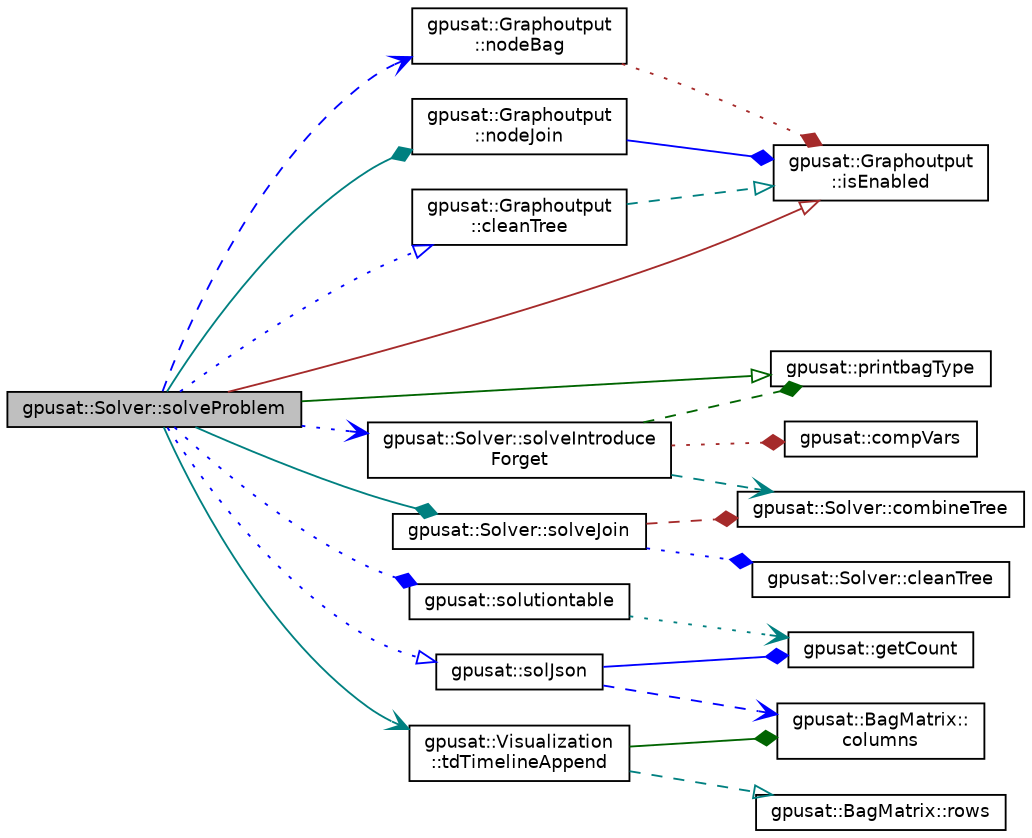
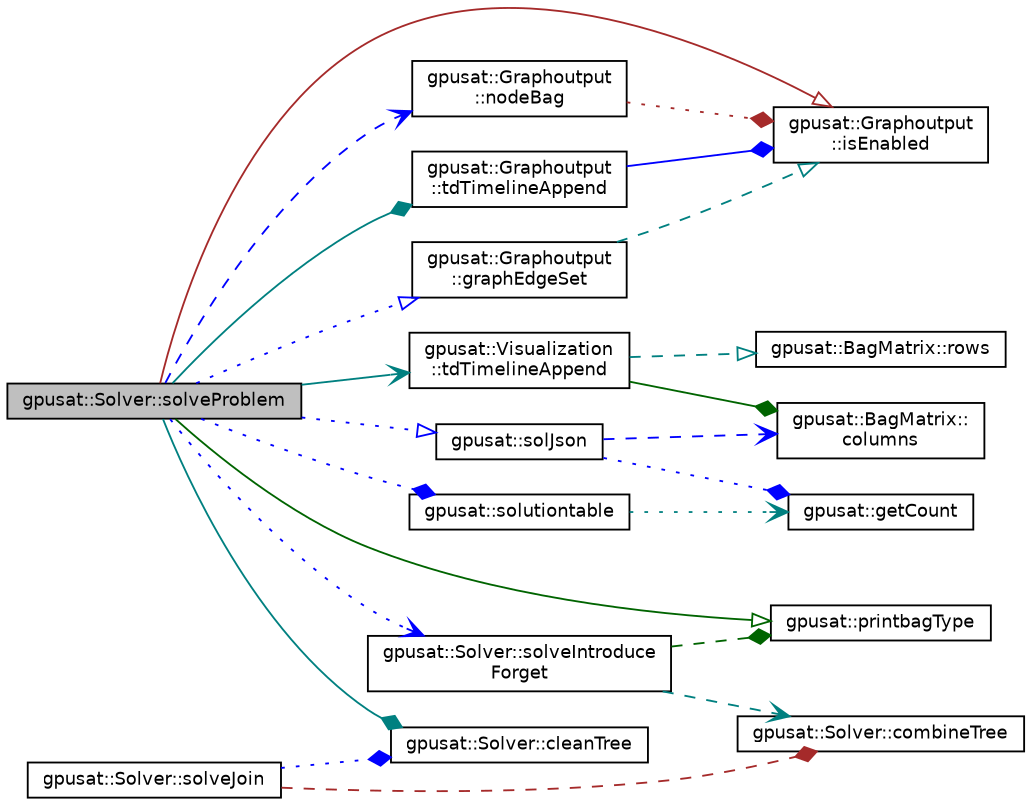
node "gpusat::Graphoutput ::nodeJoin": label "gpusat::Graphoutput ::nodeJoin" -> "gpusat::Graphoutput ::tdTimelineAppend"
node "gpusat::Graphoutput ::cleanTree": label "gpusat::Graphoutput ::cleanTree" -> "gpusat::Graphoutput ::graphEdgeSet"
node "gpusat::compVars": removed
edge "gpusat::Solver::solveProblem" -> "gpusat::Solver::solveJoin": now "gpusat::Solver::solveProblem" -> "gpusat::Solver::cleanTree"
edge "gpusat::solJson" -> "gpusat::getCount": style solid -> dotted
